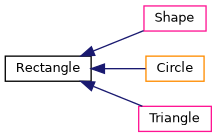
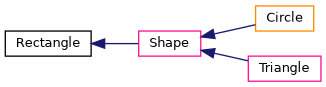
edge "Circle" -> "Rectangle": now "Circle" -> "Shape"
edge "Triangle" -> "Rectangle": now "Triangle" -> "Shape"
